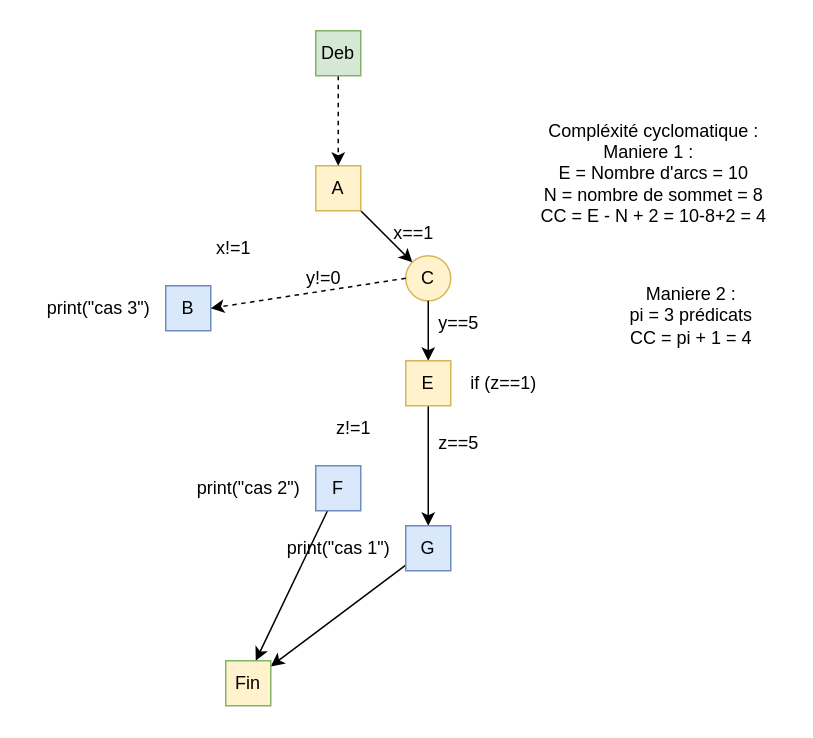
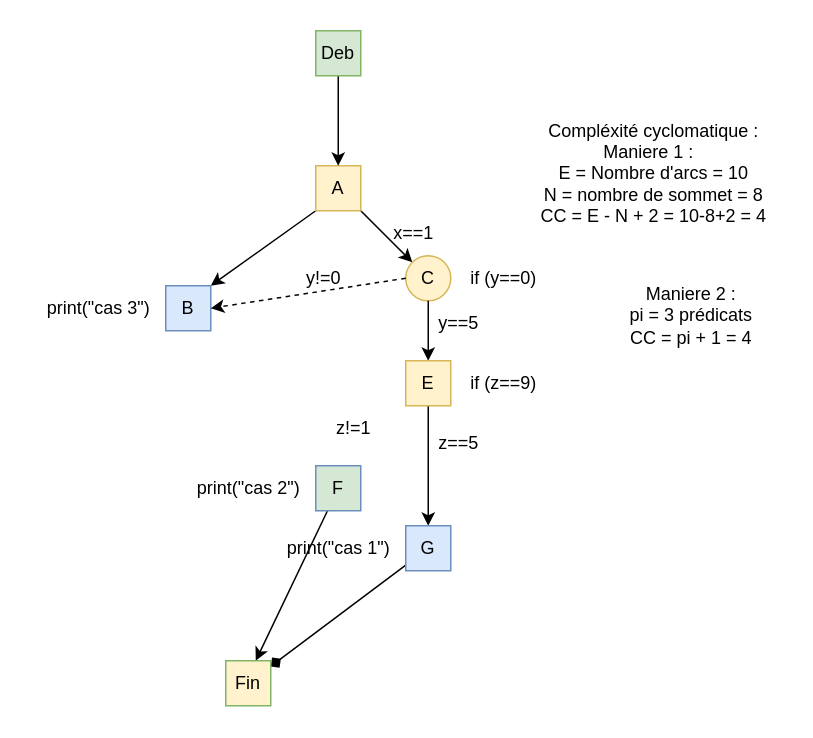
edge "Deb" -> "A": style dashed -> solid
edge "A" -> "B": added
node "x!=1": removed
node "if (y==0)": added
node "if (z==1)": label "if (z==1)" -> "if (z==9)"
node "F": fillcolor #dae8fc -> #d5e8d4
edge "G" -> "Fin": arrowhead classic -> diamond
